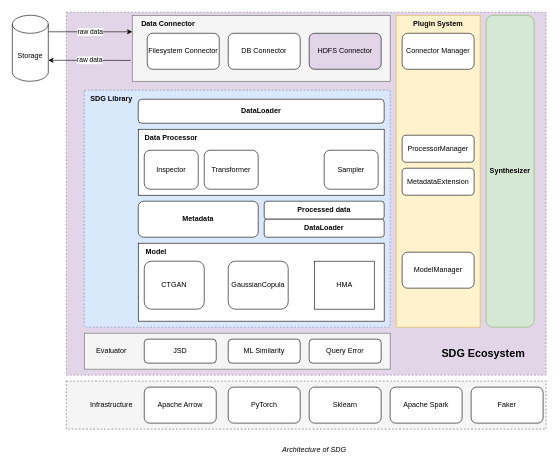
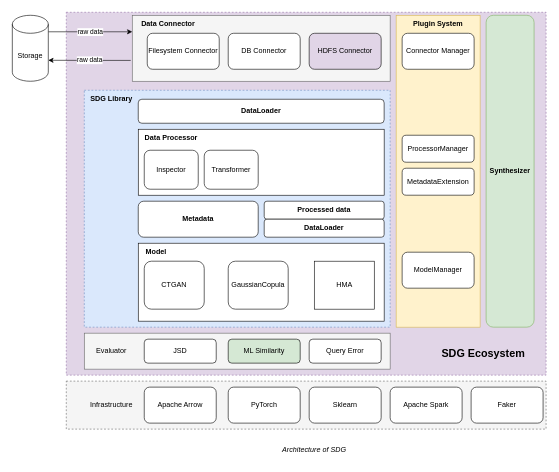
node "Sampler": removed
node "ML Similarity": fillcolor #ffffff -> #d5e8d4
